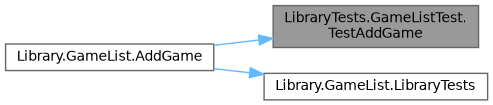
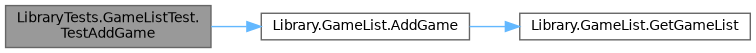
edge "Library.GameList.AddGame" -> "LibraryTests.GameListTest. TestAddGame": reversed
node "Library.GameList.LibraryTests": label "Library.GameList.LibraryTests" -> "Library.GameList.GetGameList"
